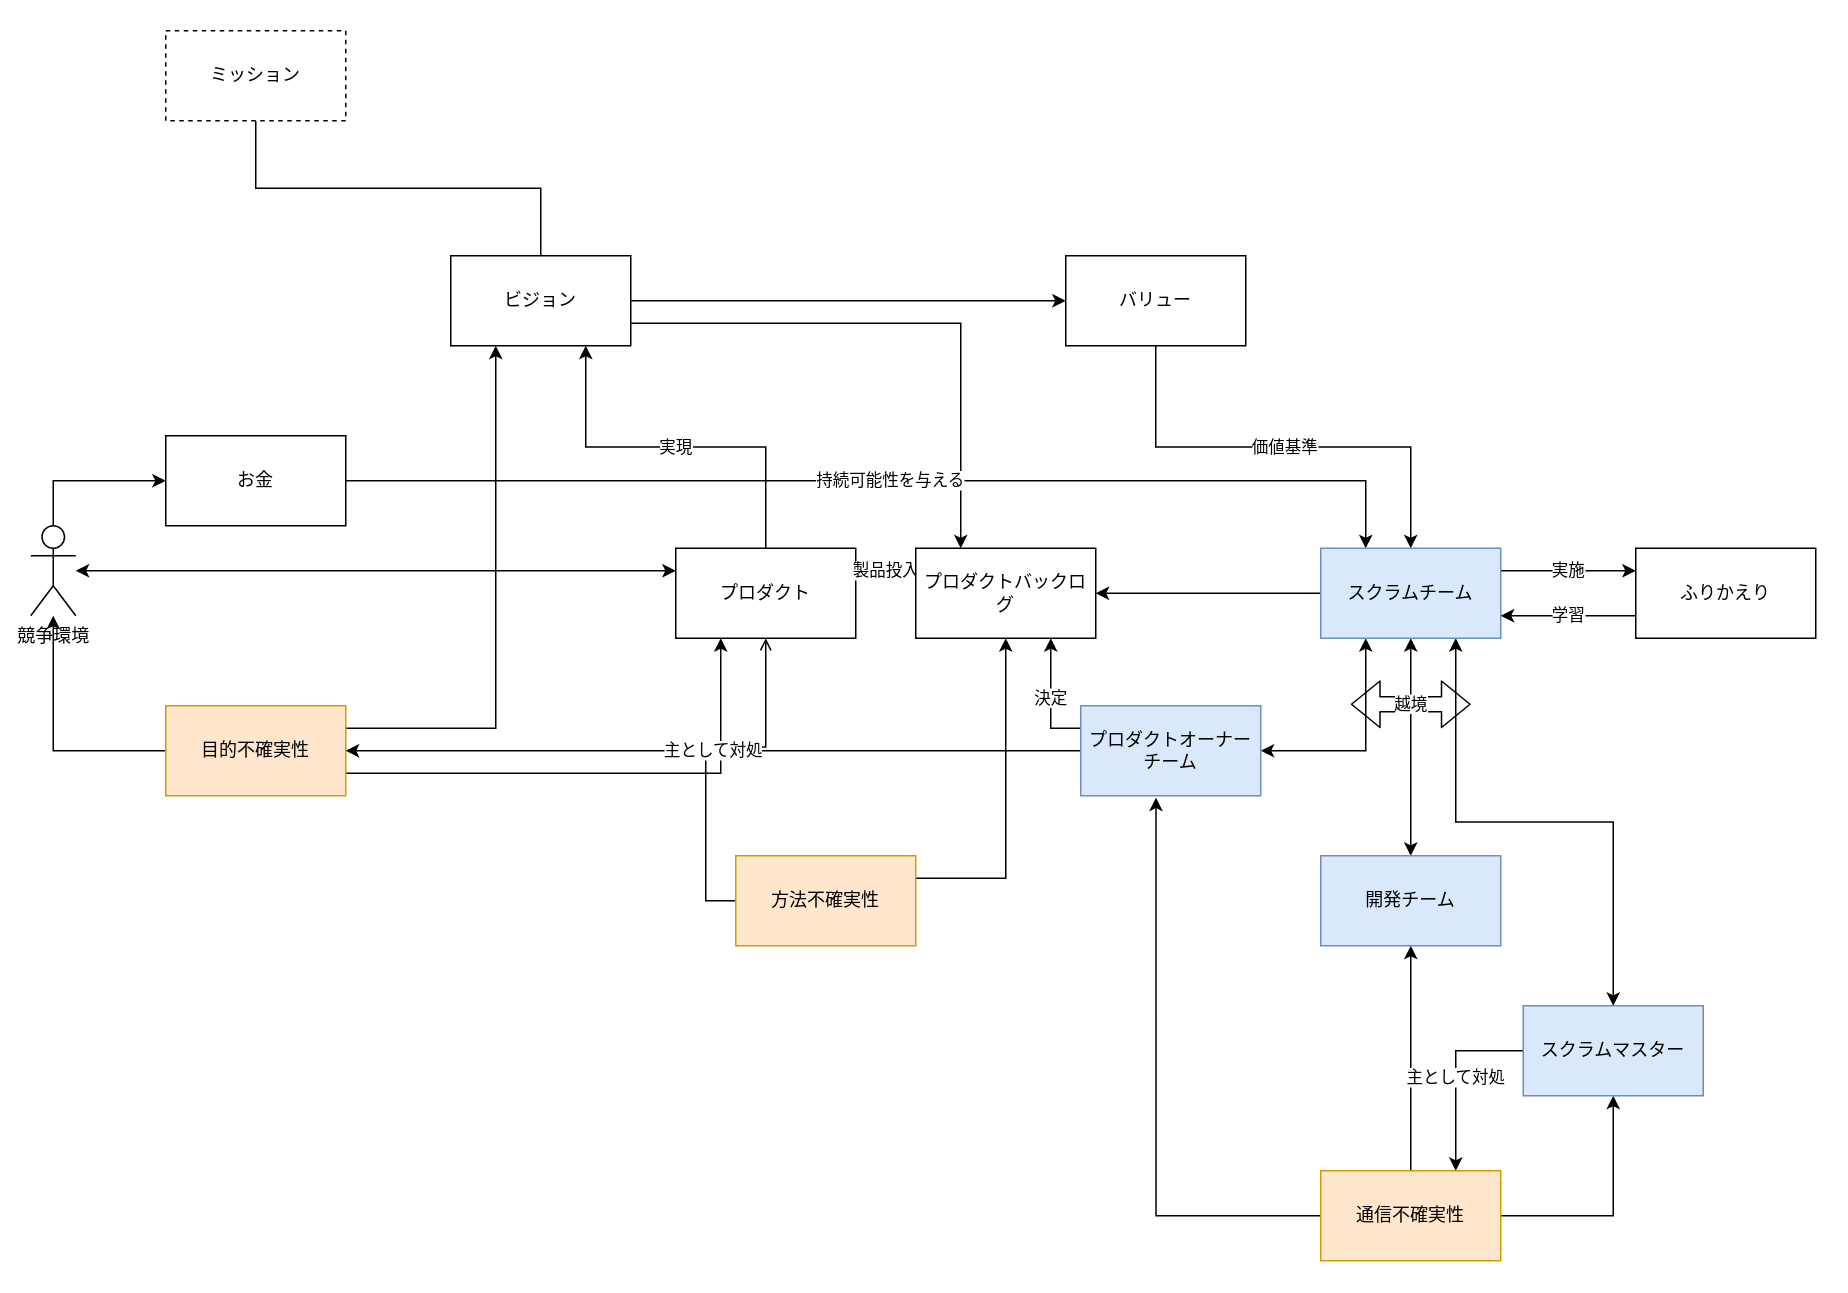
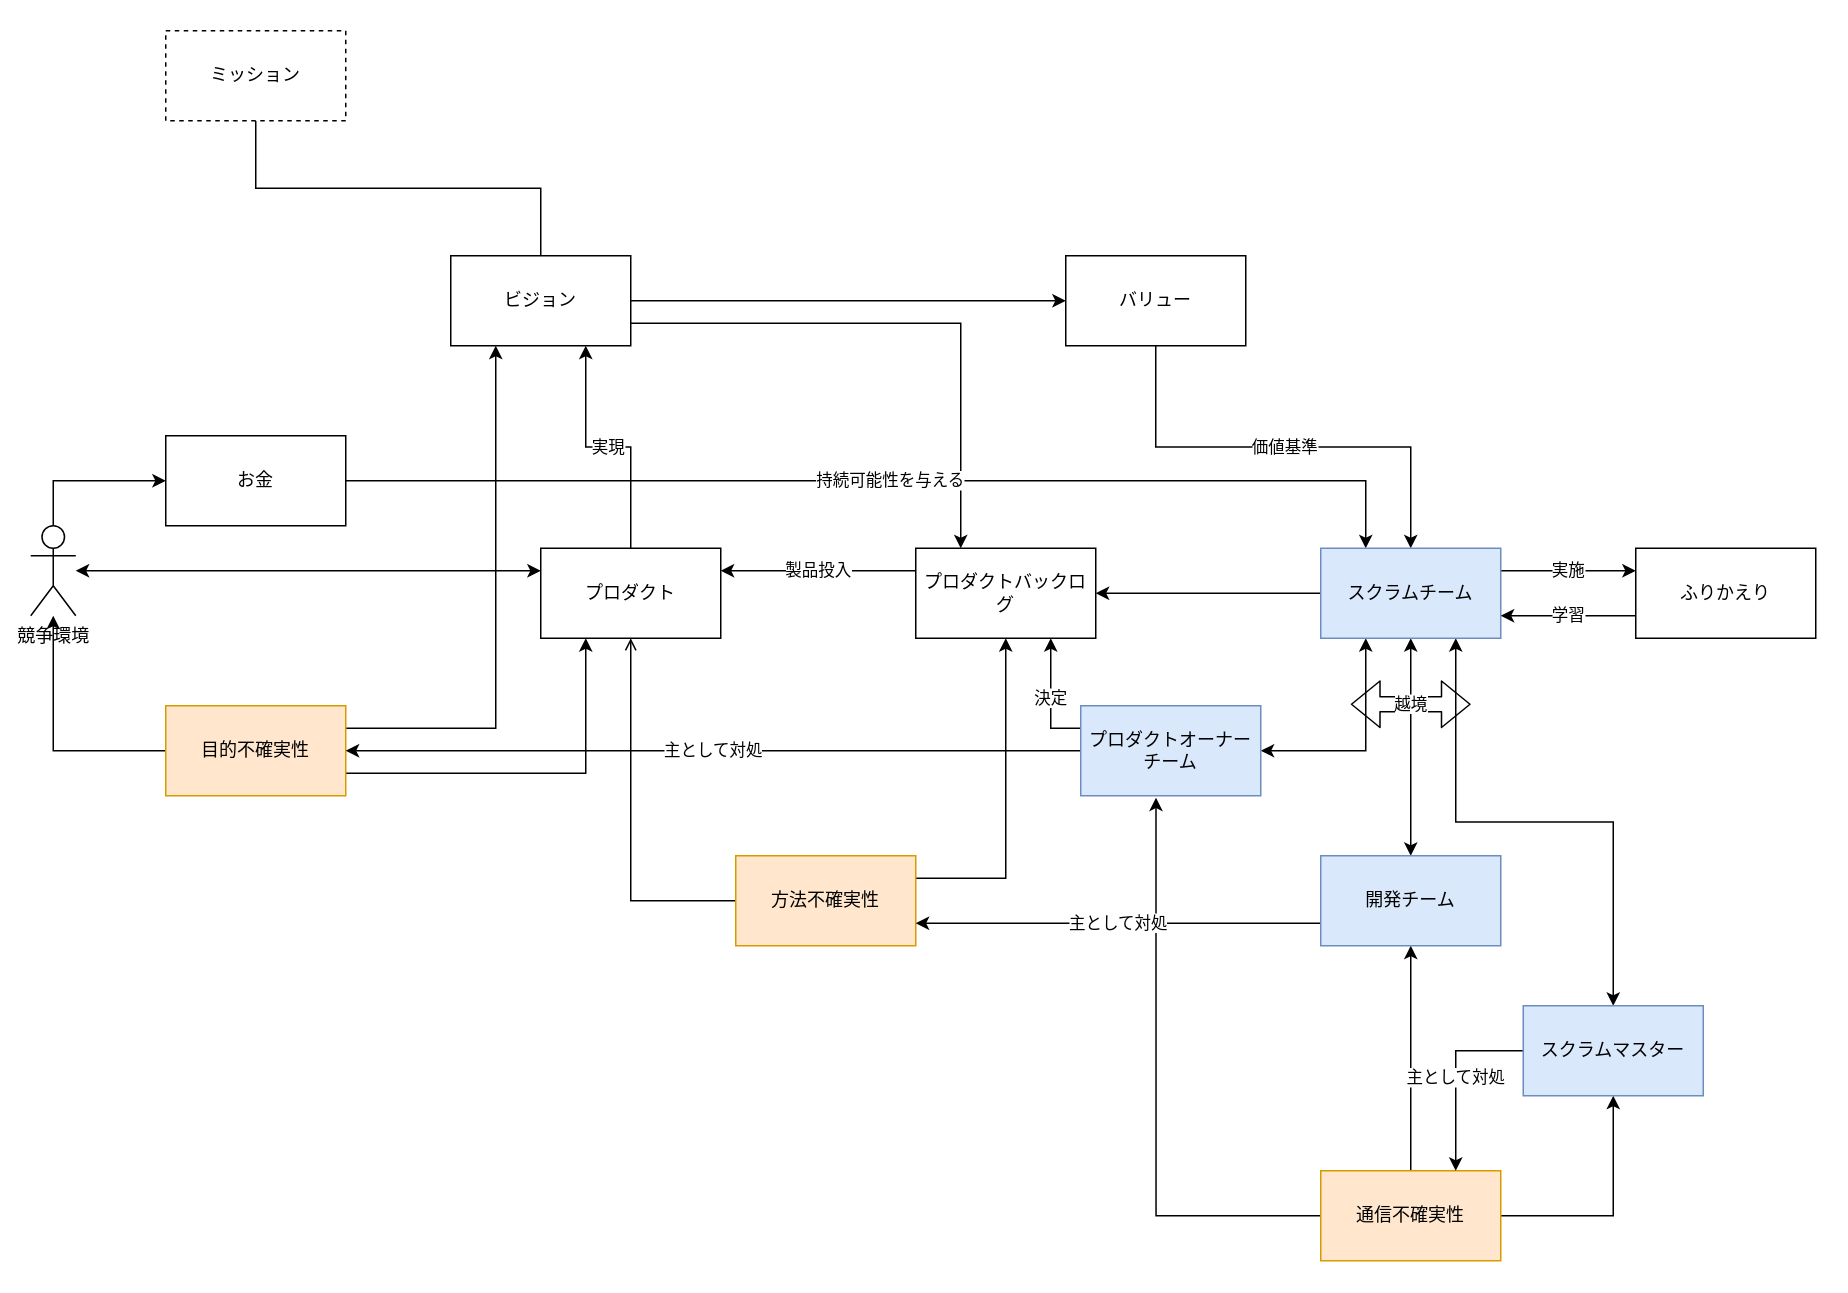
node "プロダクト": moved (766, 593) -> (631, 593)
edge "開発チーム" -> "方法不確実性": added, label "主として対処"
